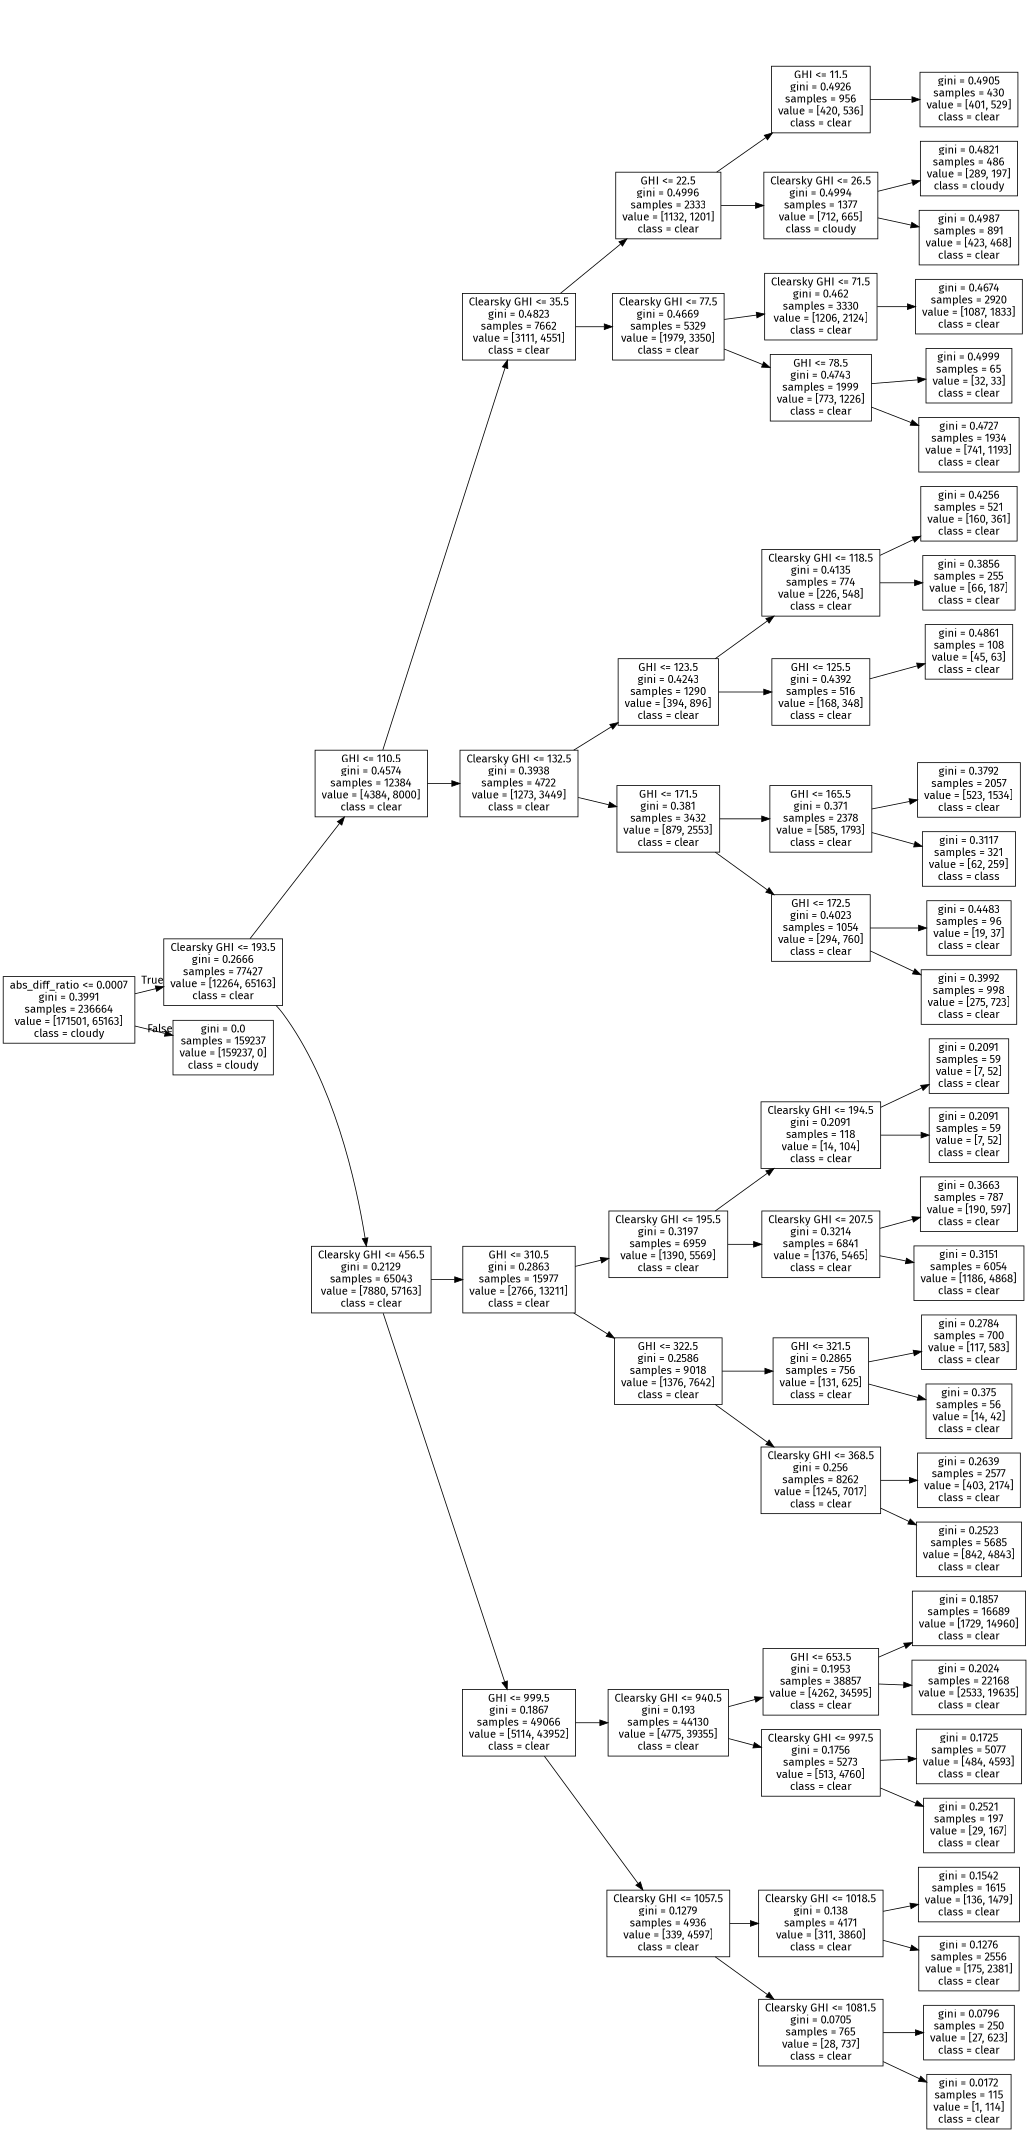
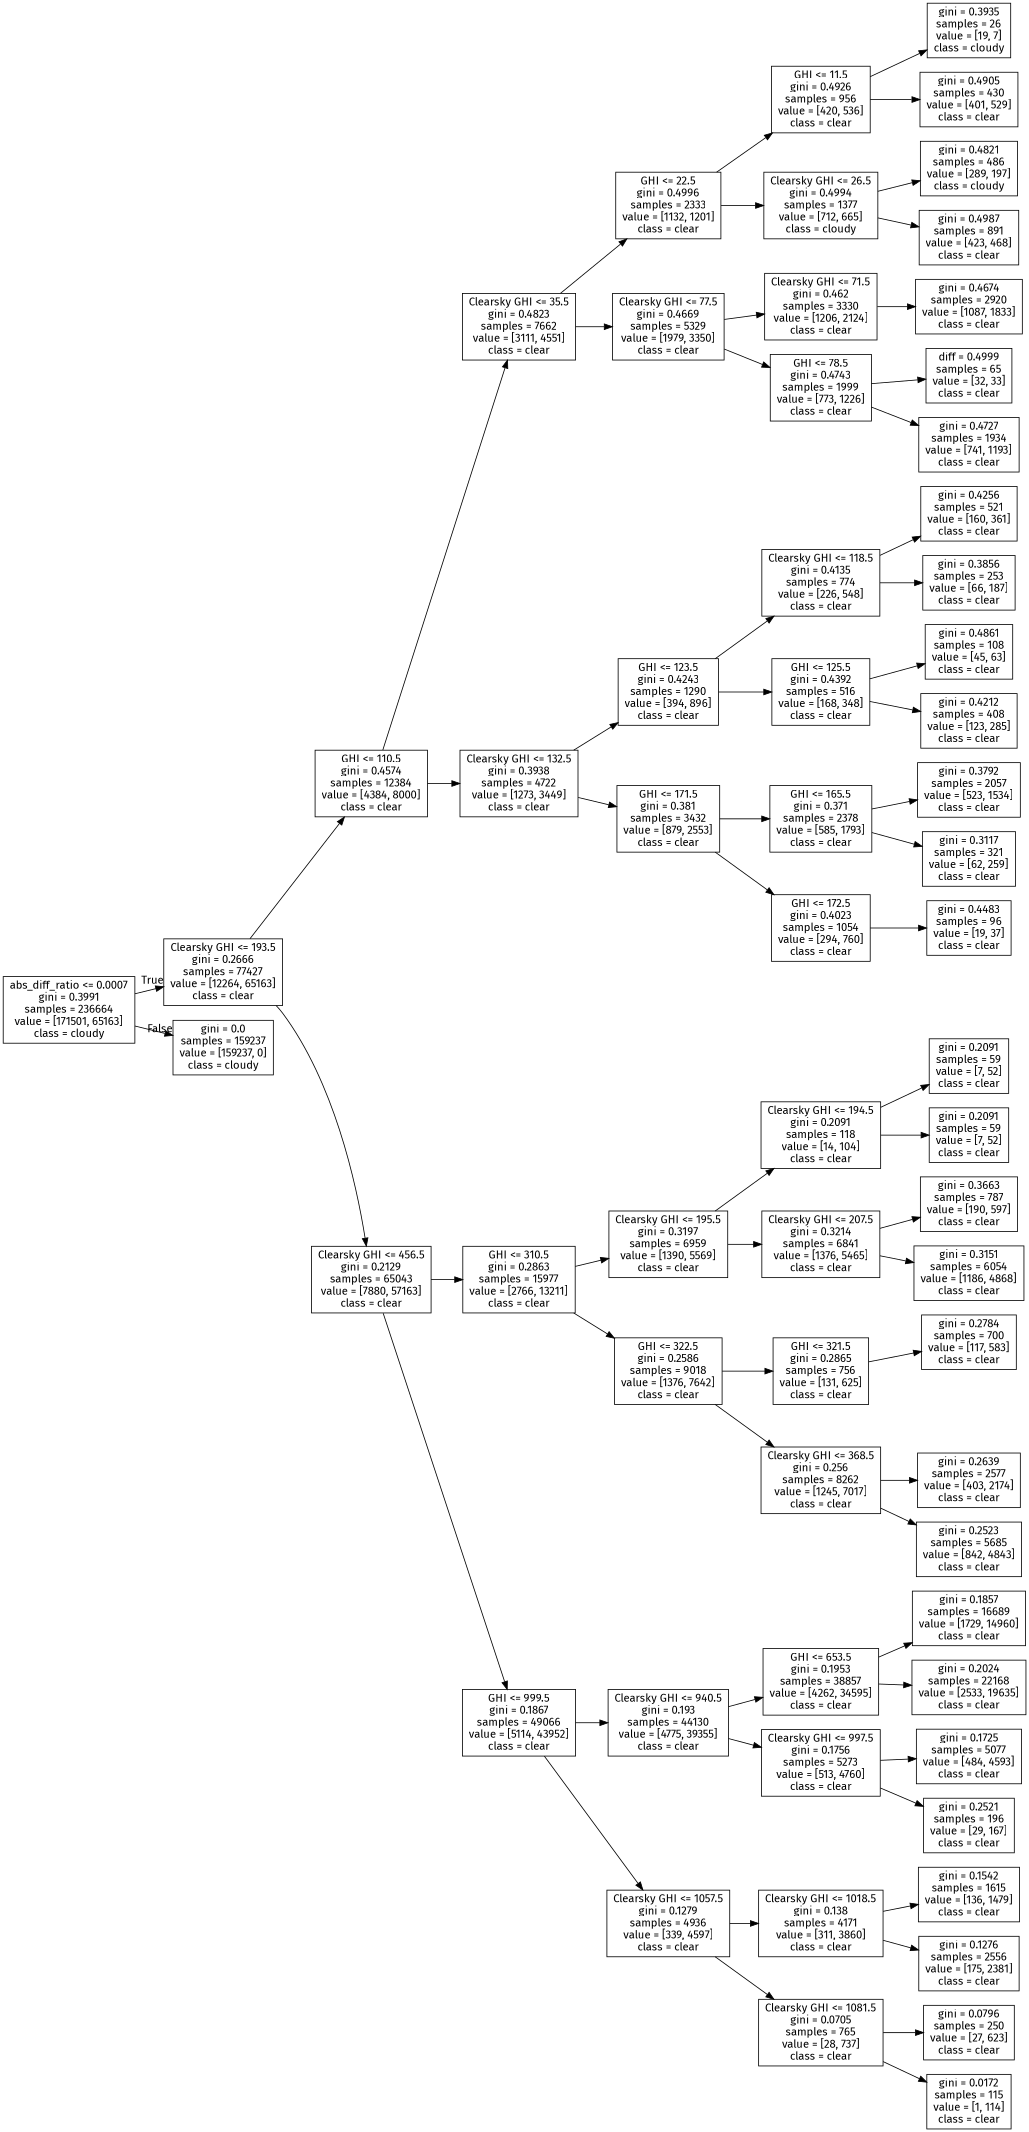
node "gini = 0.3935 samples = 26 value = [19, 7] class = cloudy": added
node "gini = 0.4999 samples = 65 value = [32, 33] class = clear": label "gini = 0.4999 samples = 65 value = [32, 33] class = clear" -> "diff = 0.4999 samples = 65 value = [32, 33] class = clear"
node "gini = 0.3856 samples = 255 value = [66, 187] class = clear": label "gini = 0.3856 samples = 255 value = [66, 187] class = clear" -> "gini = 0.3856 samples = 253 value = [66, 187] class = clear"
node "gini = 0.4212 samples = 408 value = [123, 285] class = clear": added
node "gini = 0.3117 samples = 321 value = [62, 259] class = class": label "gini = 0.3117 samples = 321 value = [62, 259] class = class" -> "gini = 0.3117 samples = 321 value = [62, 259] class = clear"
node "gini = 0.3992 samples = 998 value = [275, 723] class = clear": removed
node "gini = 0.375 samples = 56 value = [14, 42] class = clear": removed
node "gini = 0.2521 samples = 197 value = [29, 167] class = clear": label "gini = 0.2521 samples = 197 value = [29, 167] class = clear" -> "gini = 0.2521 samples = 196 value = [29, 167] class = clear"
